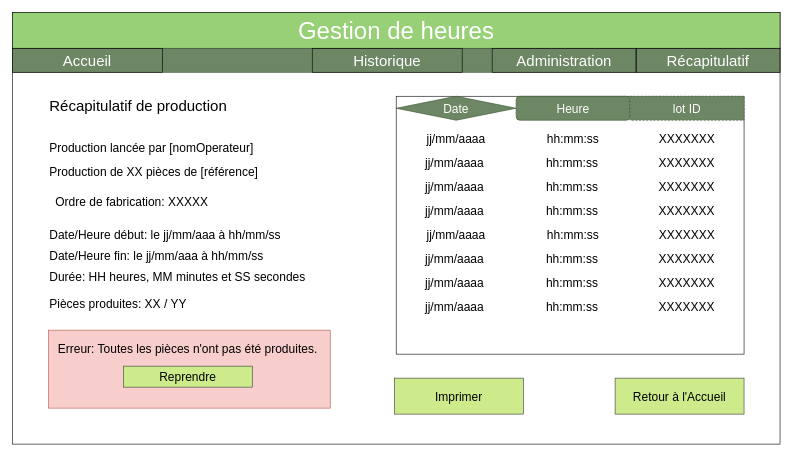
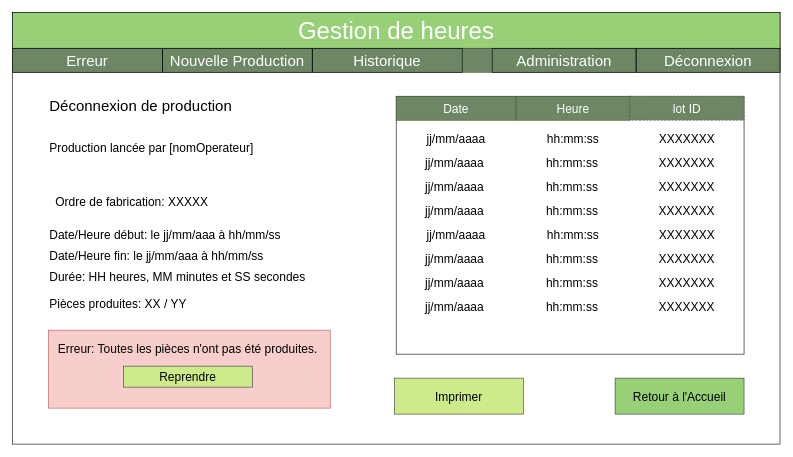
node "Accueil": label "Accueil" -> "Erreur"
node "Nouvelle Production": added
node "Récapitulatif": label "Récapitulatif" -> "Déconnexion"
node "Récapitulatif de production": label "Récapitulatif de production" -> "Déconnexion de production"
node "Date": shape diamond -> rectangle
node "Heure": shape rounded rectangle -> rectangle
node "Production de XX pièces de [référence]": removed
node "Retour à l'Accueil": fillcolor #cdeb8b -> #97d077
